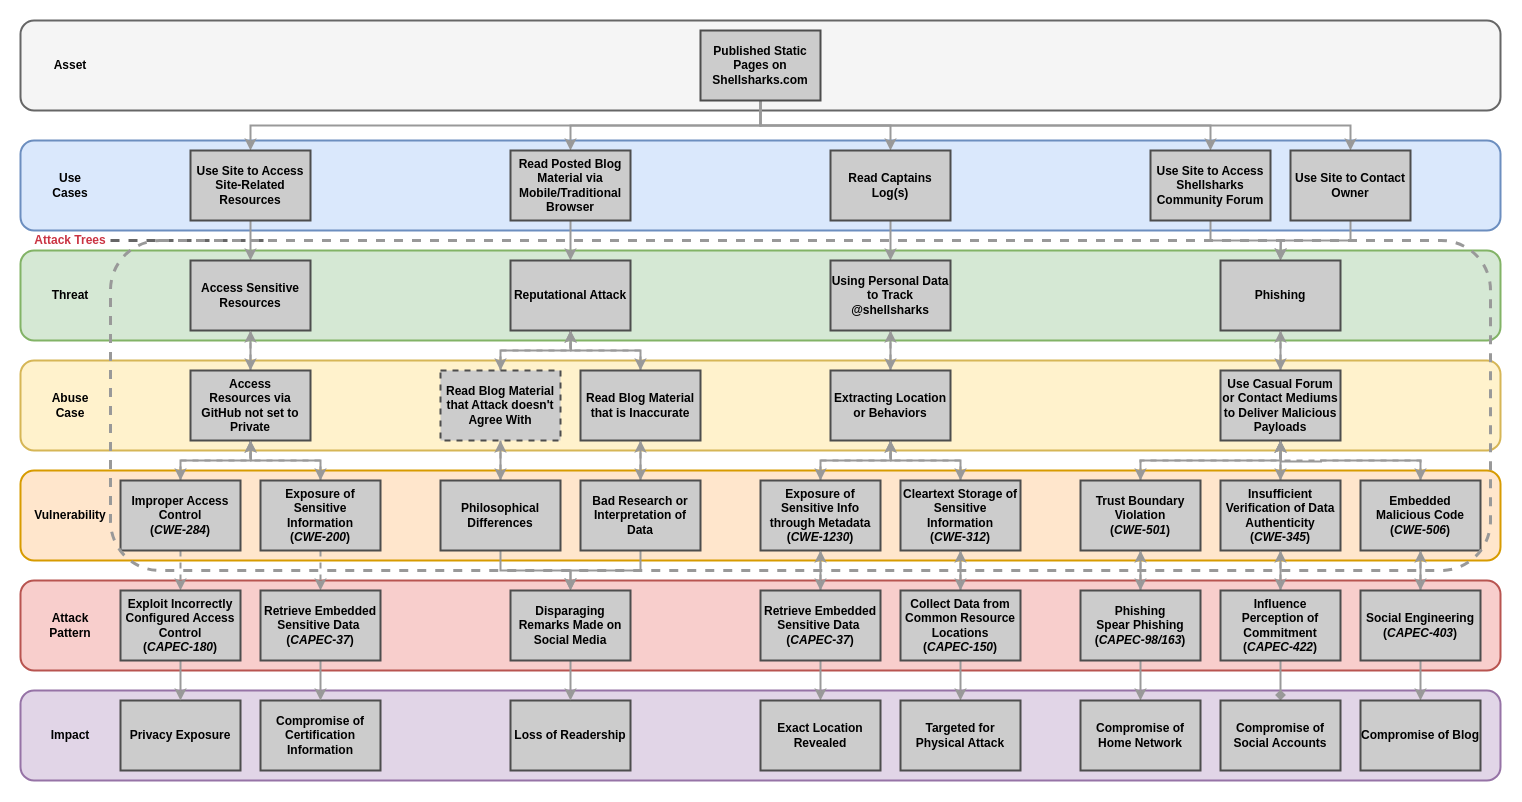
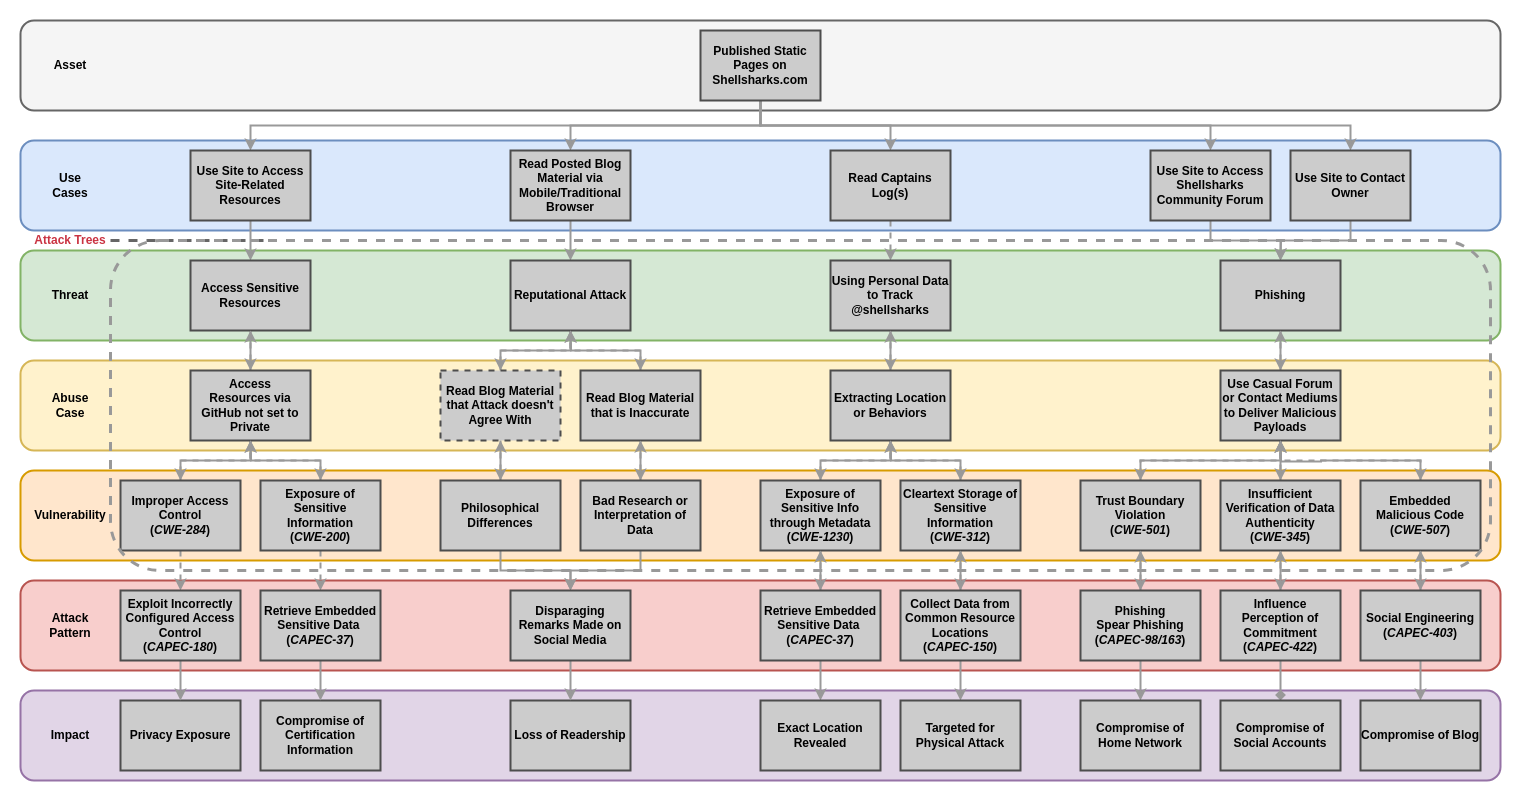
edge "Read Captains Log(s)" -> "Using Personal Data to Track @shellsharks": style solid -> dashed
node "Embedded Malicious Code (CWE-506)": label "Embedded Malicious Code (CWE-506)" -> "Embedded Malicious Code (CWE-507)"
